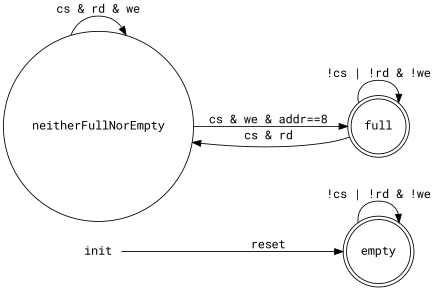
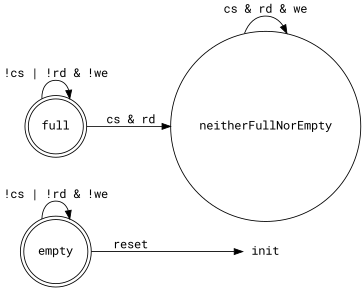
edge "neitherFullNorEmpty" -> "full": removed, label "cs & we & addr==8"
edge "init" -> "empty": reversed
